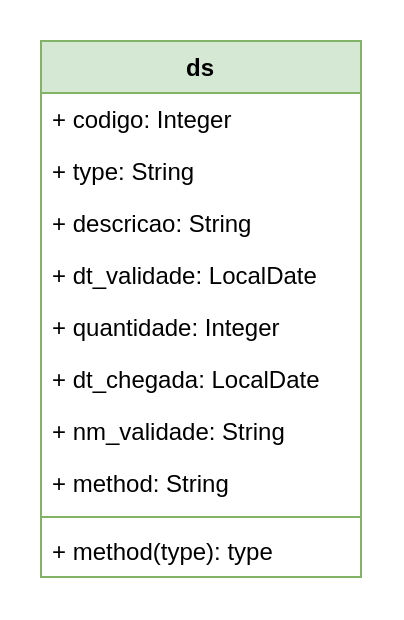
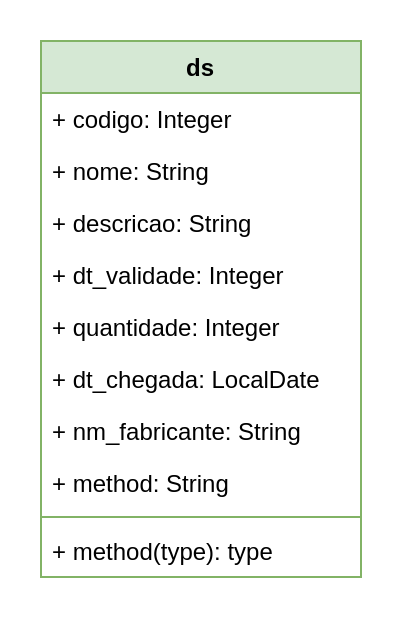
node "+ type: String": label "+ type: String" -> "+ nome: String"
node "+ dt_validade: LocalDate": label "+ dt_validade: LocalDate" -> "+ dt_validade: Integer"
node "+ nm_validade: String": label "+ nm_validade: String" -> "+ nm_fabricante: String"
